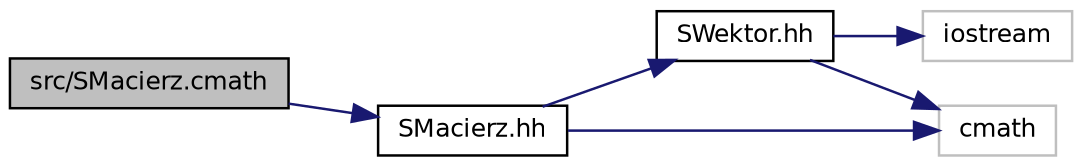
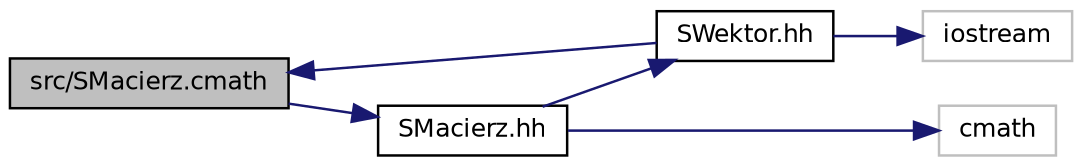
edge "SWektor.hh" -> "cmath": now "SWektor.hh" -> "src/SMacierz.cmath"
